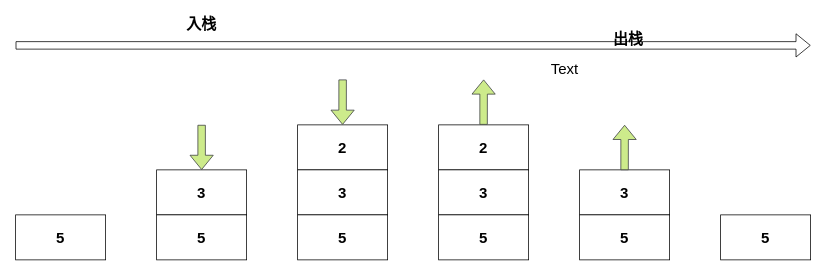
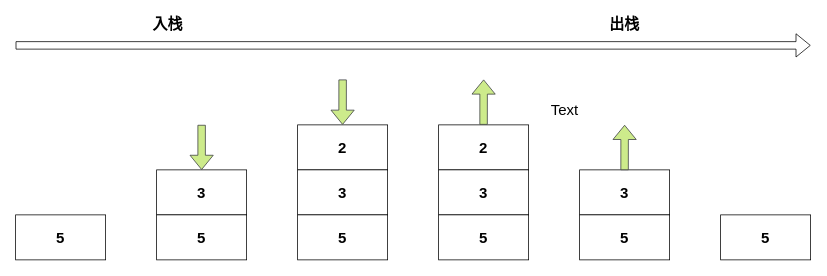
node "入栈": moved (201, 23) -> (168, 23)
node "出栈": moved (628, 38) -> (624, 23)
node "Text": moved (568, 69) -> (568, 110)
